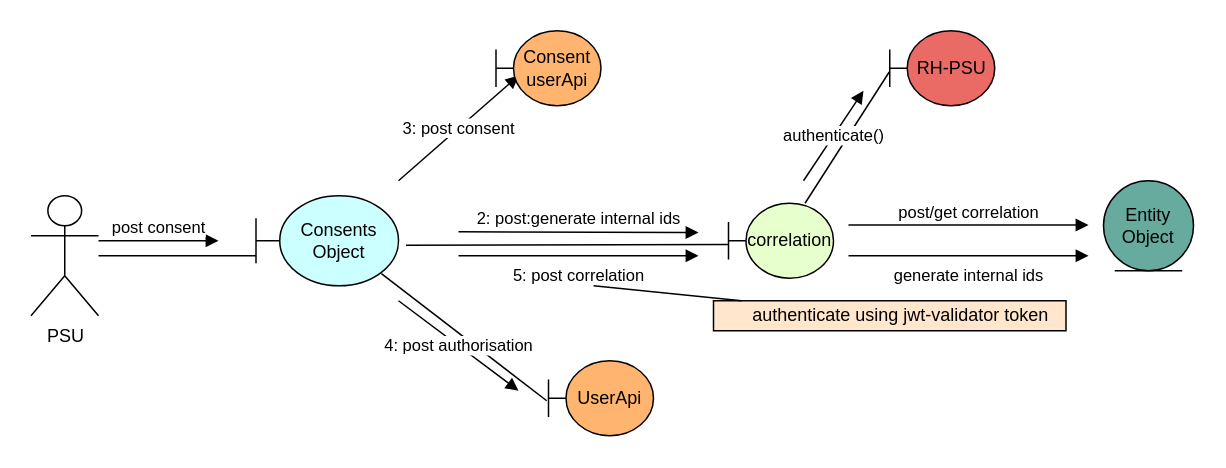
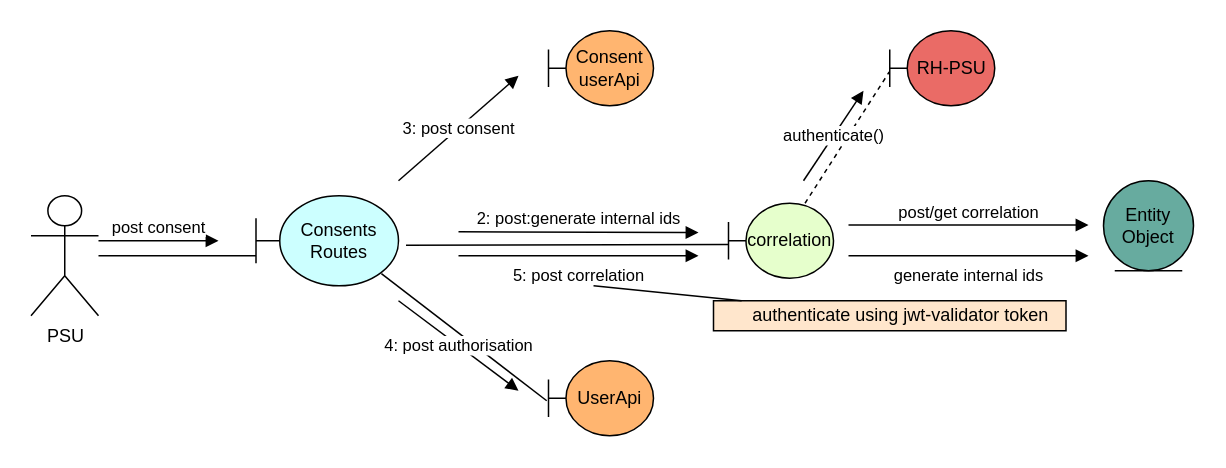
node "Consent userApi": moved (548, 68) -> (601, 68)
edge "RH-PSU" -- "correlation": style solid -> dashed
node "Consents Object": label "Consents Object" -> "Consents Routes"
